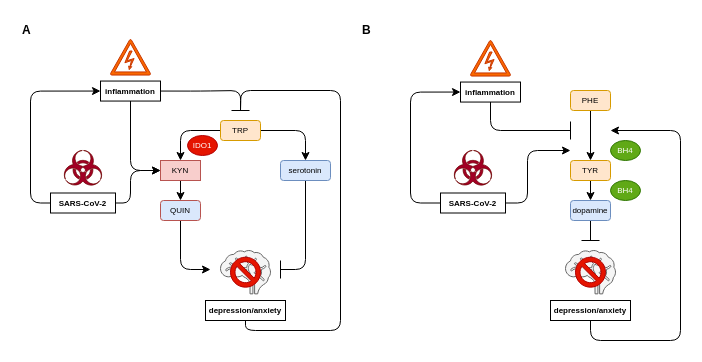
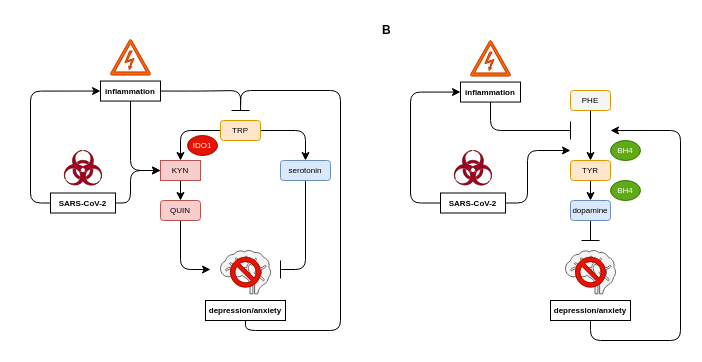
node "A": removed
node "B": moved (371, 31) -> (391, 31)
node "PHE": fillcolor #ffe6cc -> #f5f5f5
node "QUIN": fillcolor #dae8fc -> #f8cecc
